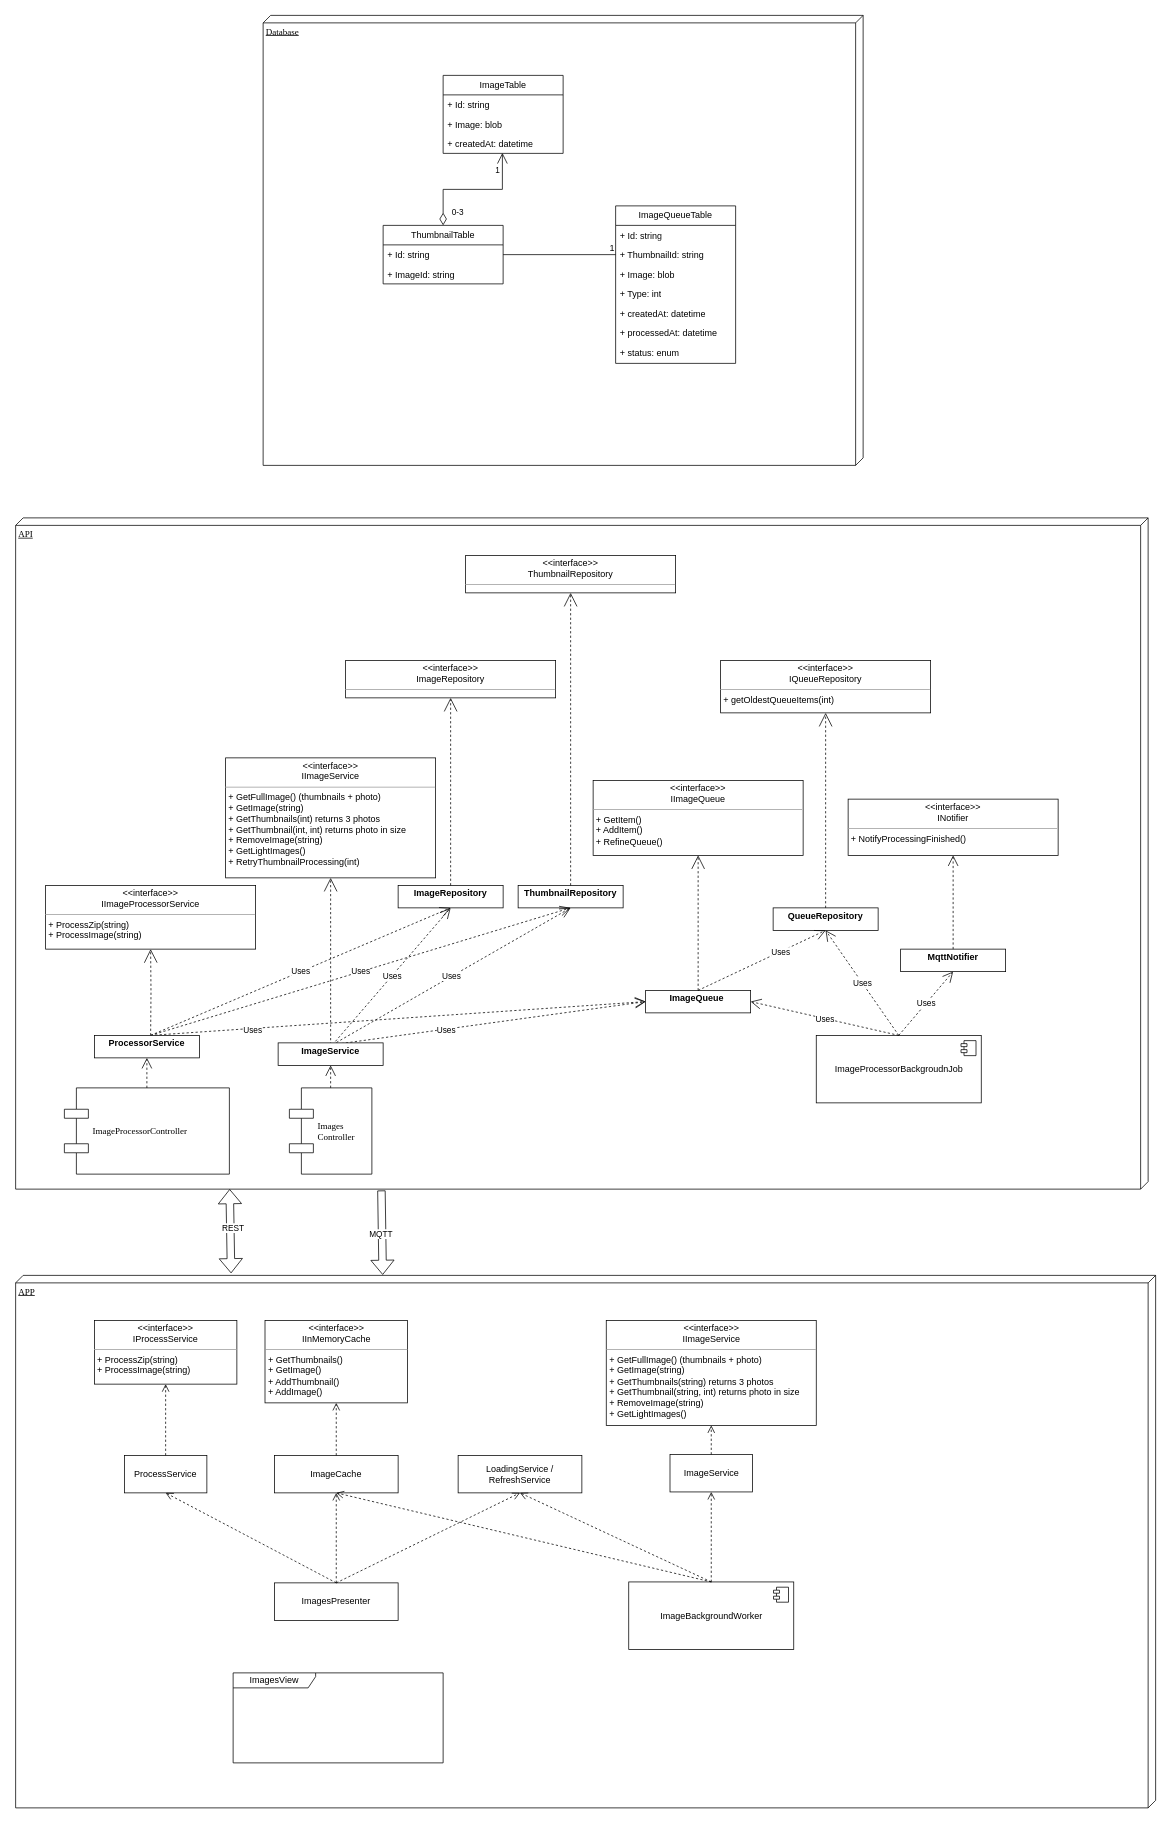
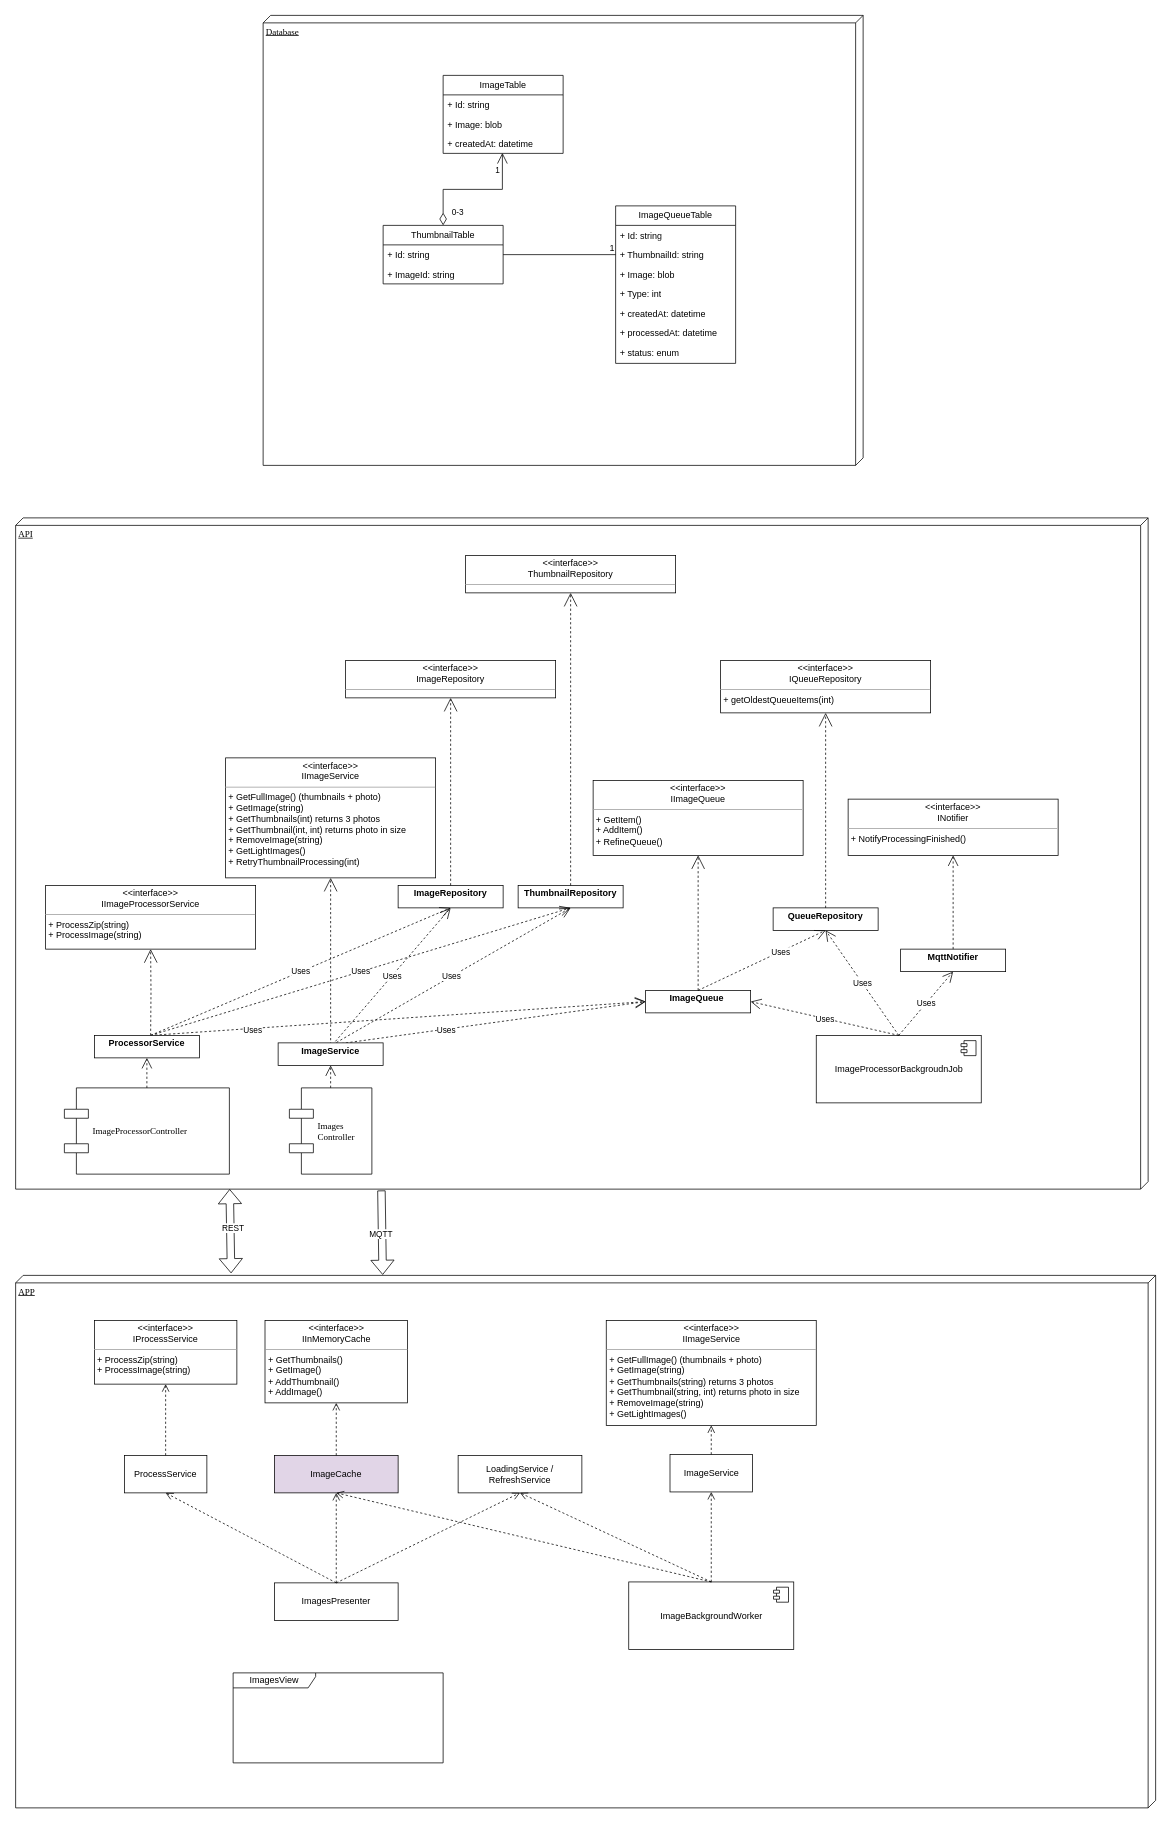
node "ImageCache": fillcolor #ffffff -> #e1d5e7
